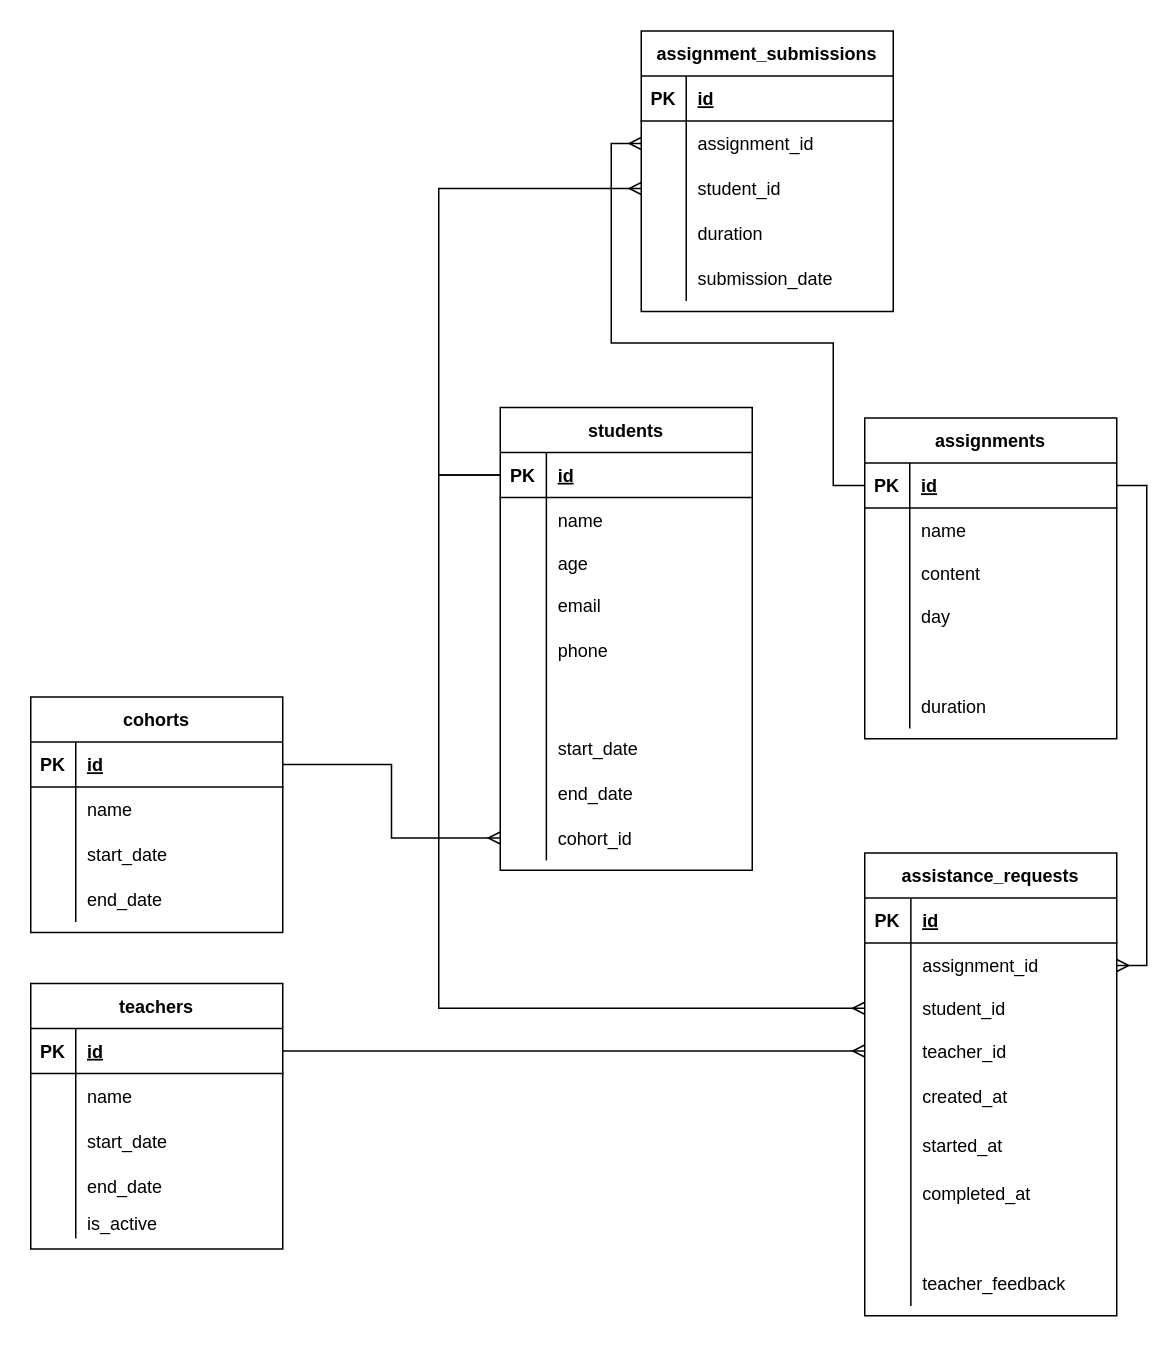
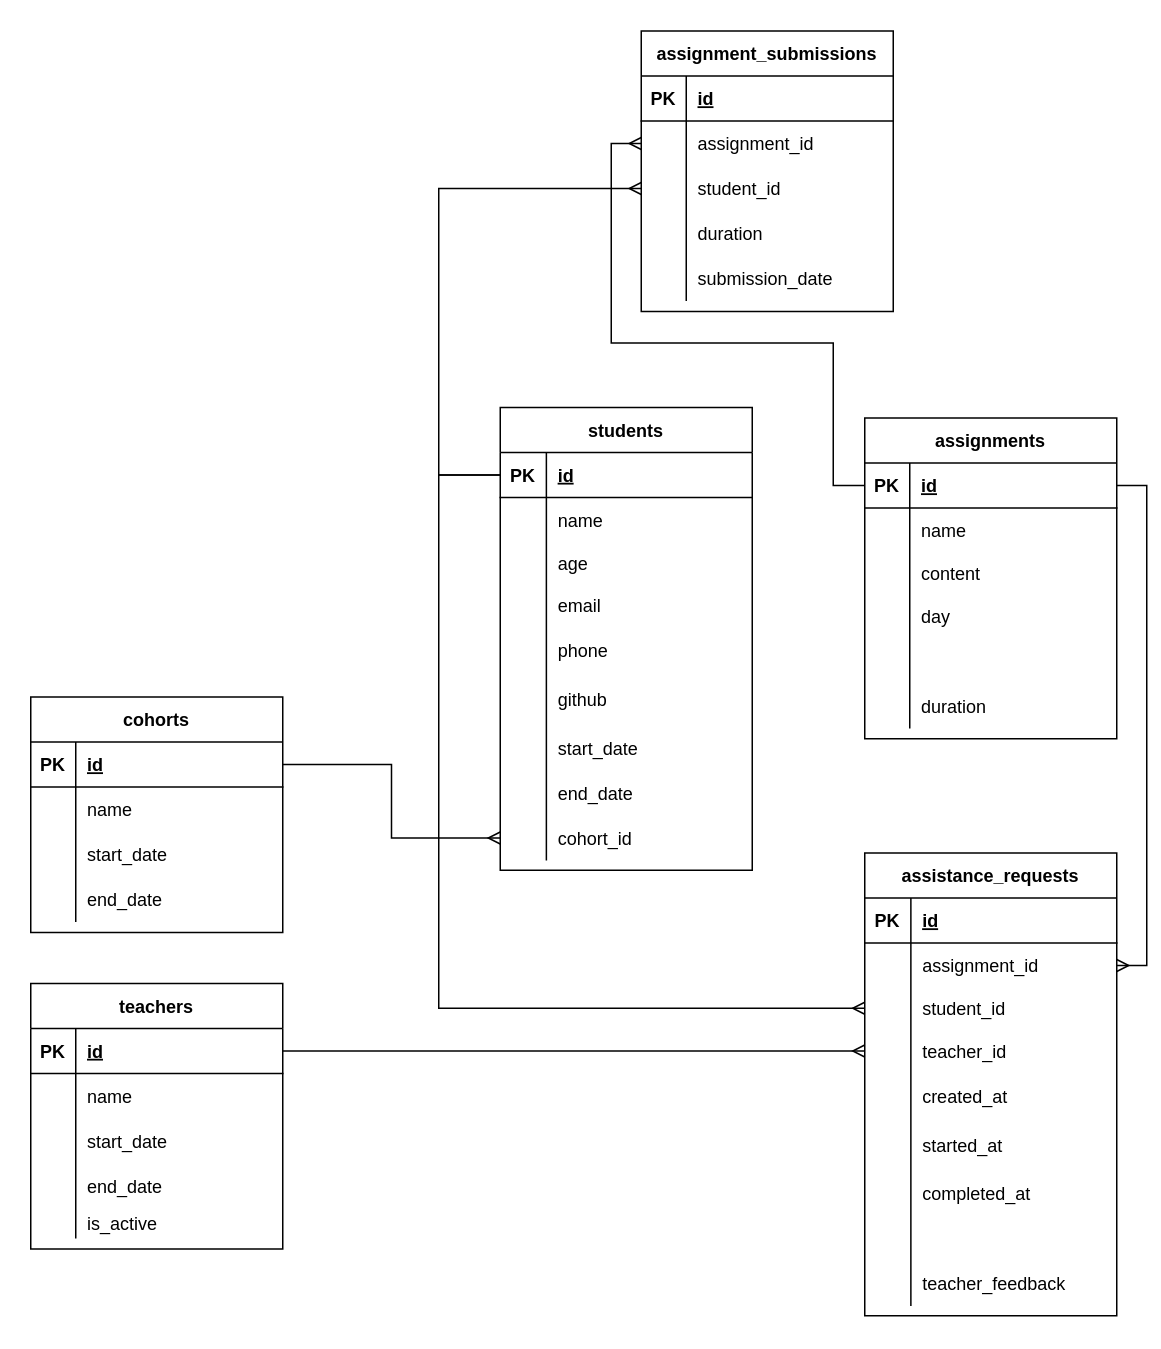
node "github": added
